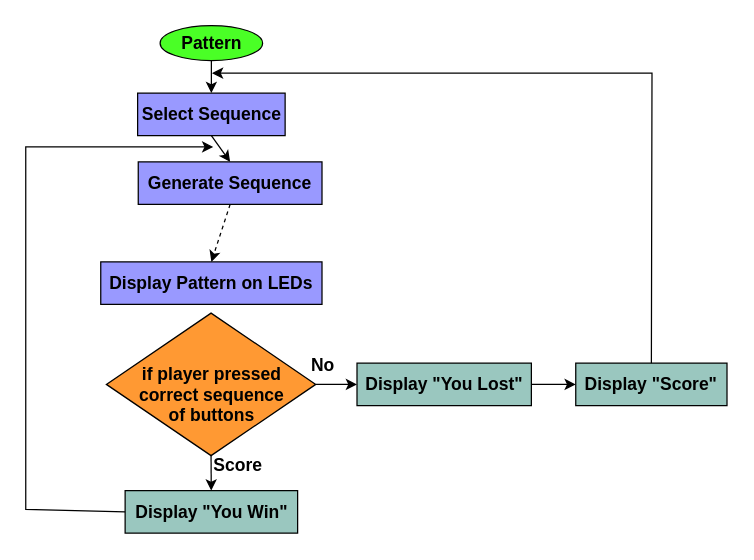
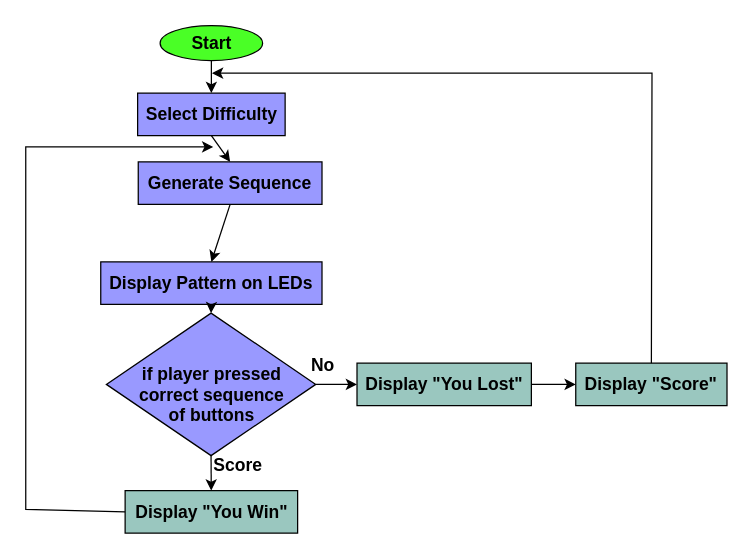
node "Pattern": label "Pattern" -> "Start"
node "Select Sequence": label "Select Sequence" -> "Select Difficulty"
edge "Generate Sequence" -> "Display Pattern on LEDs": style dashed -> solid
edge "Display Pattern on LEDs" -> "if player pressed correct sequence of buttons": added
node "if player pressed correct sequence of buttons": fillcolor #ff9933 -> #9999ff
